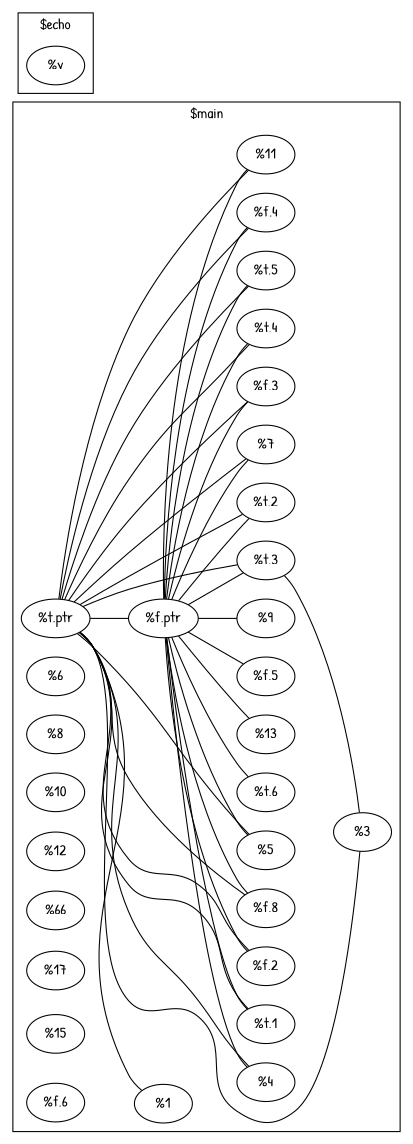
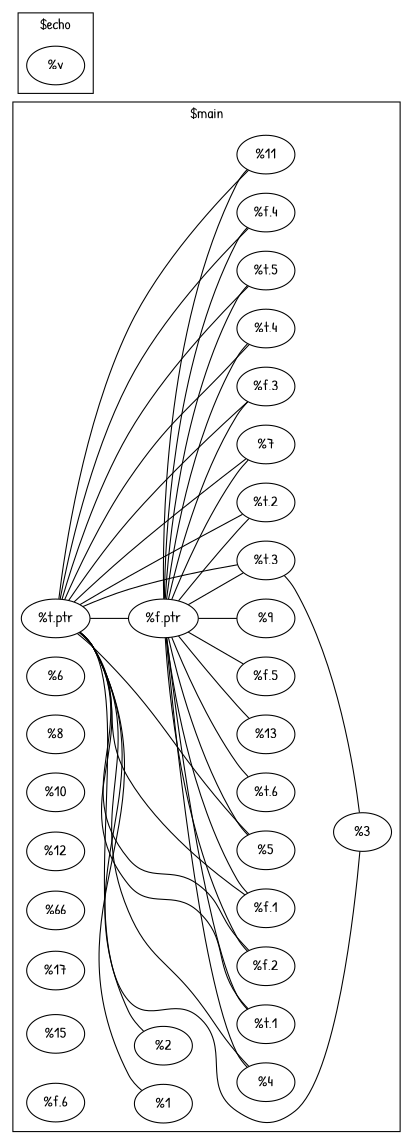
node "%f.8": label "%f.8" -> "%f.1"
node "%2": added
